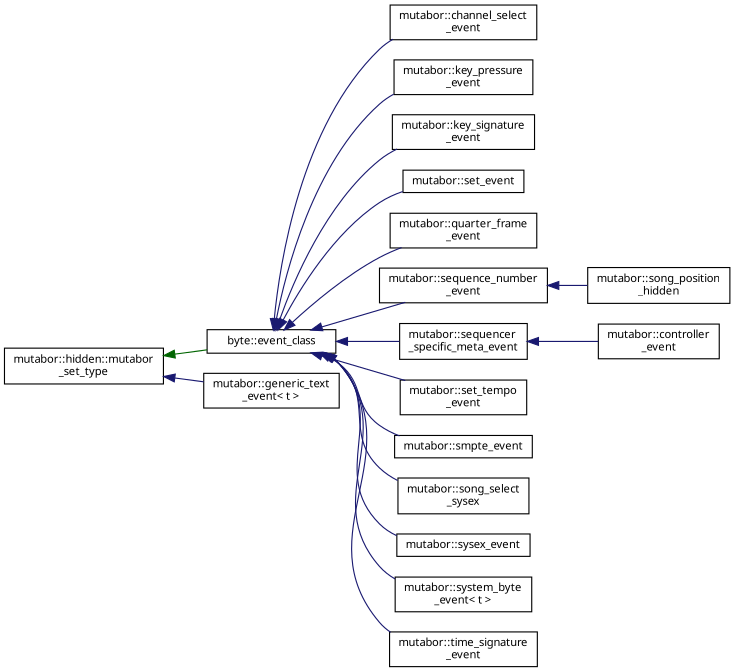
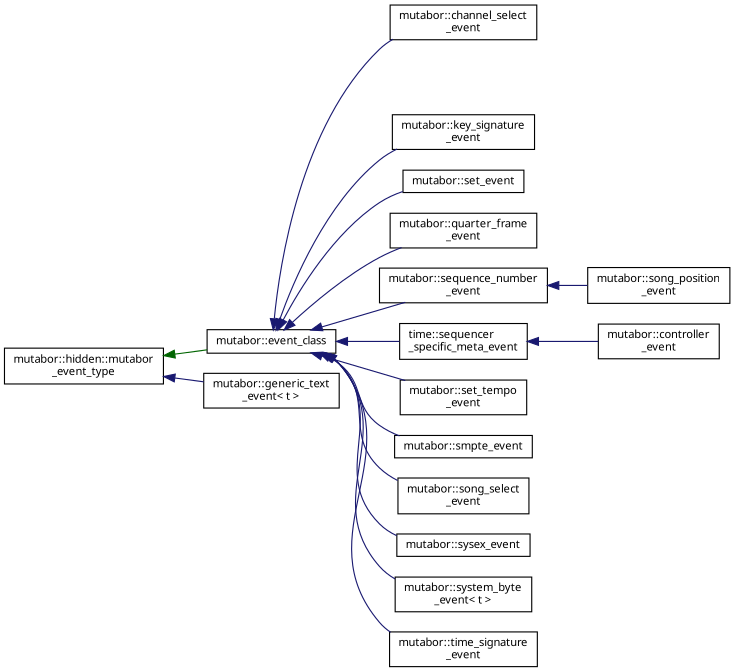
node "mutabor::key_pressure _event": removed
node "mutabor::song_position _hidden": label "mutabor::song_position _hidden" -> "mutabor::song_position _event"
node "byte::event_class": label "byte::event_class" -> "mutabor::event_class"
node "mutabor::sequencer _specific_meta_event": label "mutabor::sequencer _specific_meta_event" -> "time::sequencer _specific_meta_event"
node "mutabor::hidden::mutabor _set_type": label "mutabor::hidden::mutabor _set_type" -> "mutabor::hidden::mutabor _event_type"
node "mutabor::song_select _sysex": label "mutabor::song_select _sysex" -> "mutabor::song_select _event"
